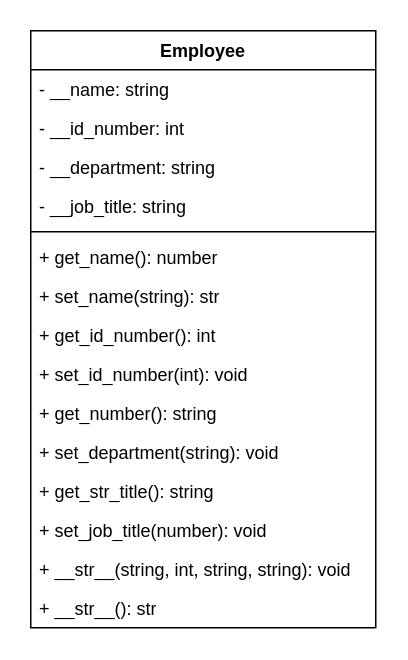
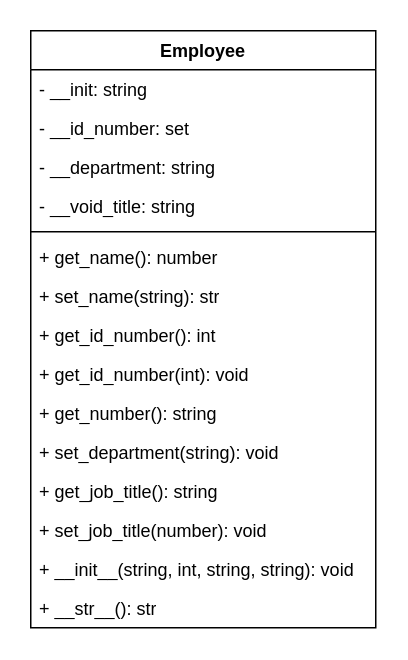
node "- __name: string": label "- __name: string" -> "- __init: string"
node "- __id_number: int": label "- __id_number: int" -> "- __id_number: set"
node "- __job_title: string": label "- __job_title: string" -> "- __void_title: string"
node "+ set_id_number(int): void": label "+ set_id_number(int): void" -> "+ get_id_number(int): void"
node "+ get_str_title(): string": label "+ get_str_title(): string" -> "+ get_job_title(): string"
node "+ __str__(string, int, string, string): void": label "+ __str__(string, int, string, string): void" -> "+ __init__(string, int, string, string): void"
